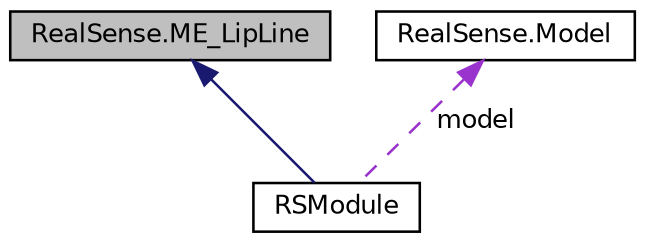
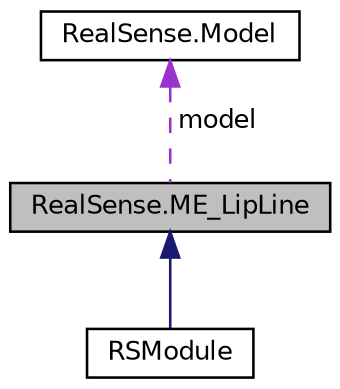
edge "RSModule" -> "RealSense.Model": now "RealSense.ME_LipLine" -> "RealSense.Model"
